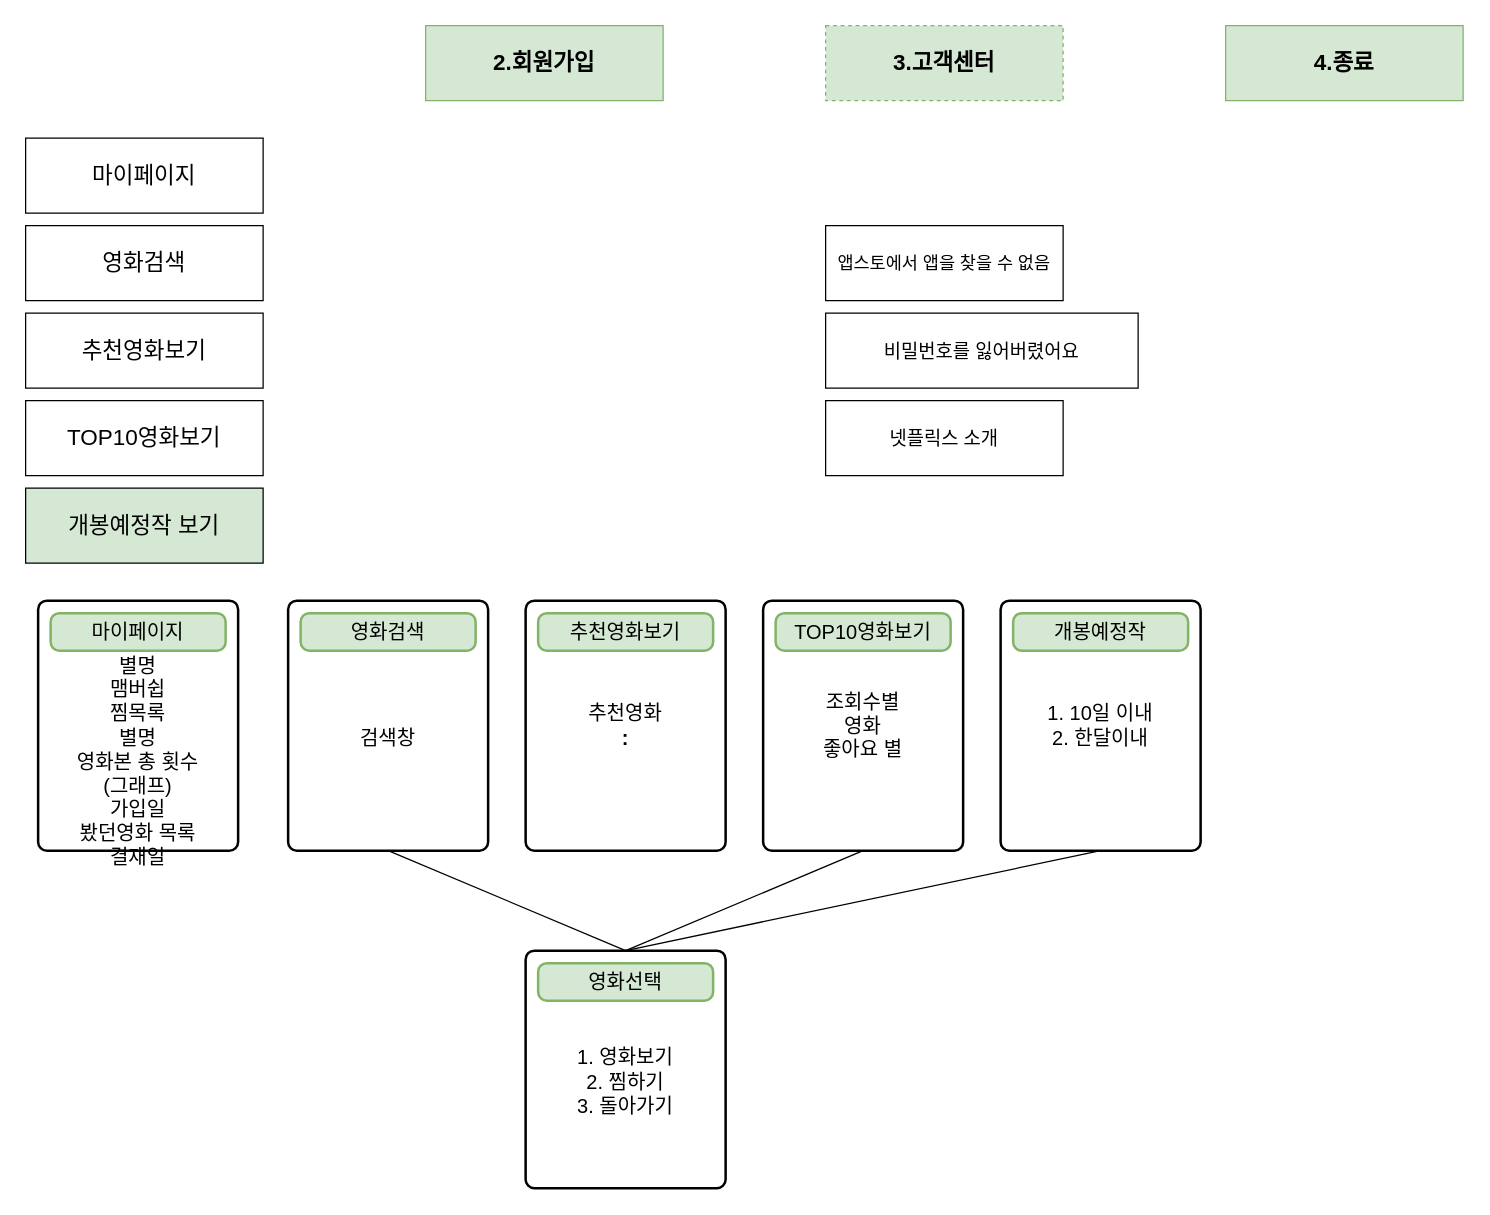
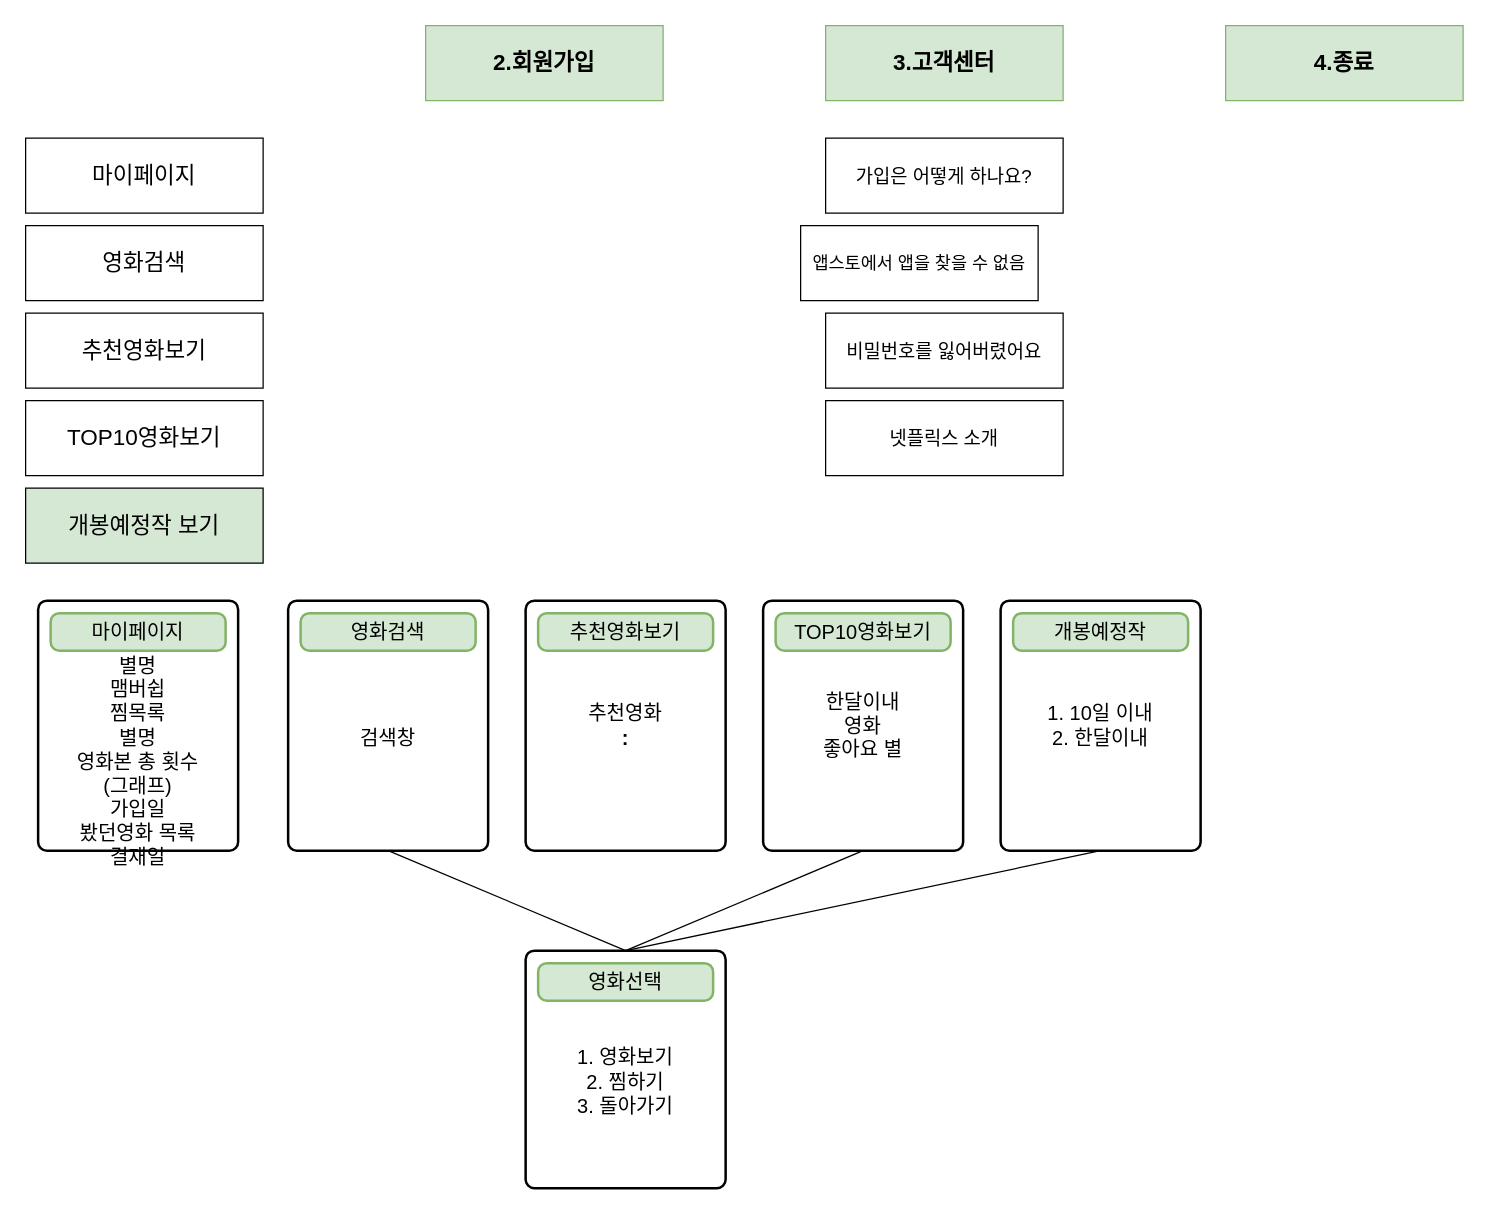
node "3.고객센터": style dashed -> solid
node "가입은 어떻게 하나요?": added
node "앱스토에서 앱을 찾을 수 없음": moved (944, 263) -> (919, 263)
node "비밀번호를 잃어버렸어요": size 313x75 -> 238x75
node "조회수별 영화 좋아요 별": label "조회수별 영화 좋아요 별" -> "한달이내 영화 좋아요 별"
